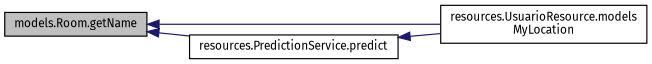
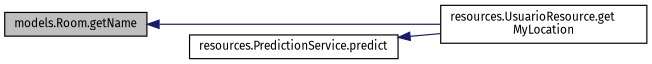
node "resources.UsuarioResource.models MyLocation": label "resources.UsuarioResource.models MyLocation" -> "resources.UsuarioResource.get MyLocation"
edge "resources.PredictionService.predict" -> "models.Room.getName": removed
